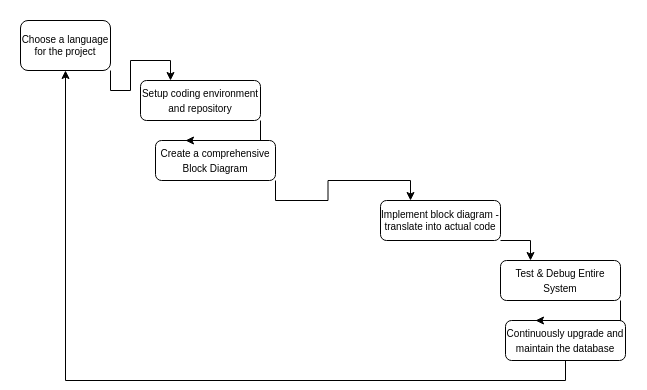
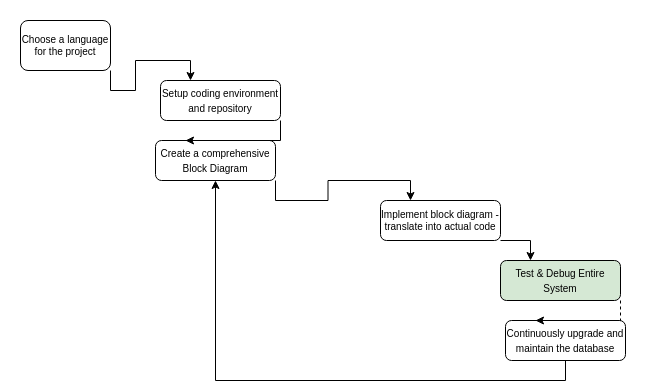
node "Setup coding environment and repository": moved (201, 101) -> (221, 101)
node "Test & Debug Entire System": fillcolor #ffffff -> #d5e8d4
edge "Continuously upgrade and maintain the database" -> "Choose a language for the project": now "Continuously upgrade and maintain the database" -> "Create a comprehensive Block Diagram"
edge "Test & Debug Entire System" -> "Continuously upgrade and maintain the database": style solid -> dashed
